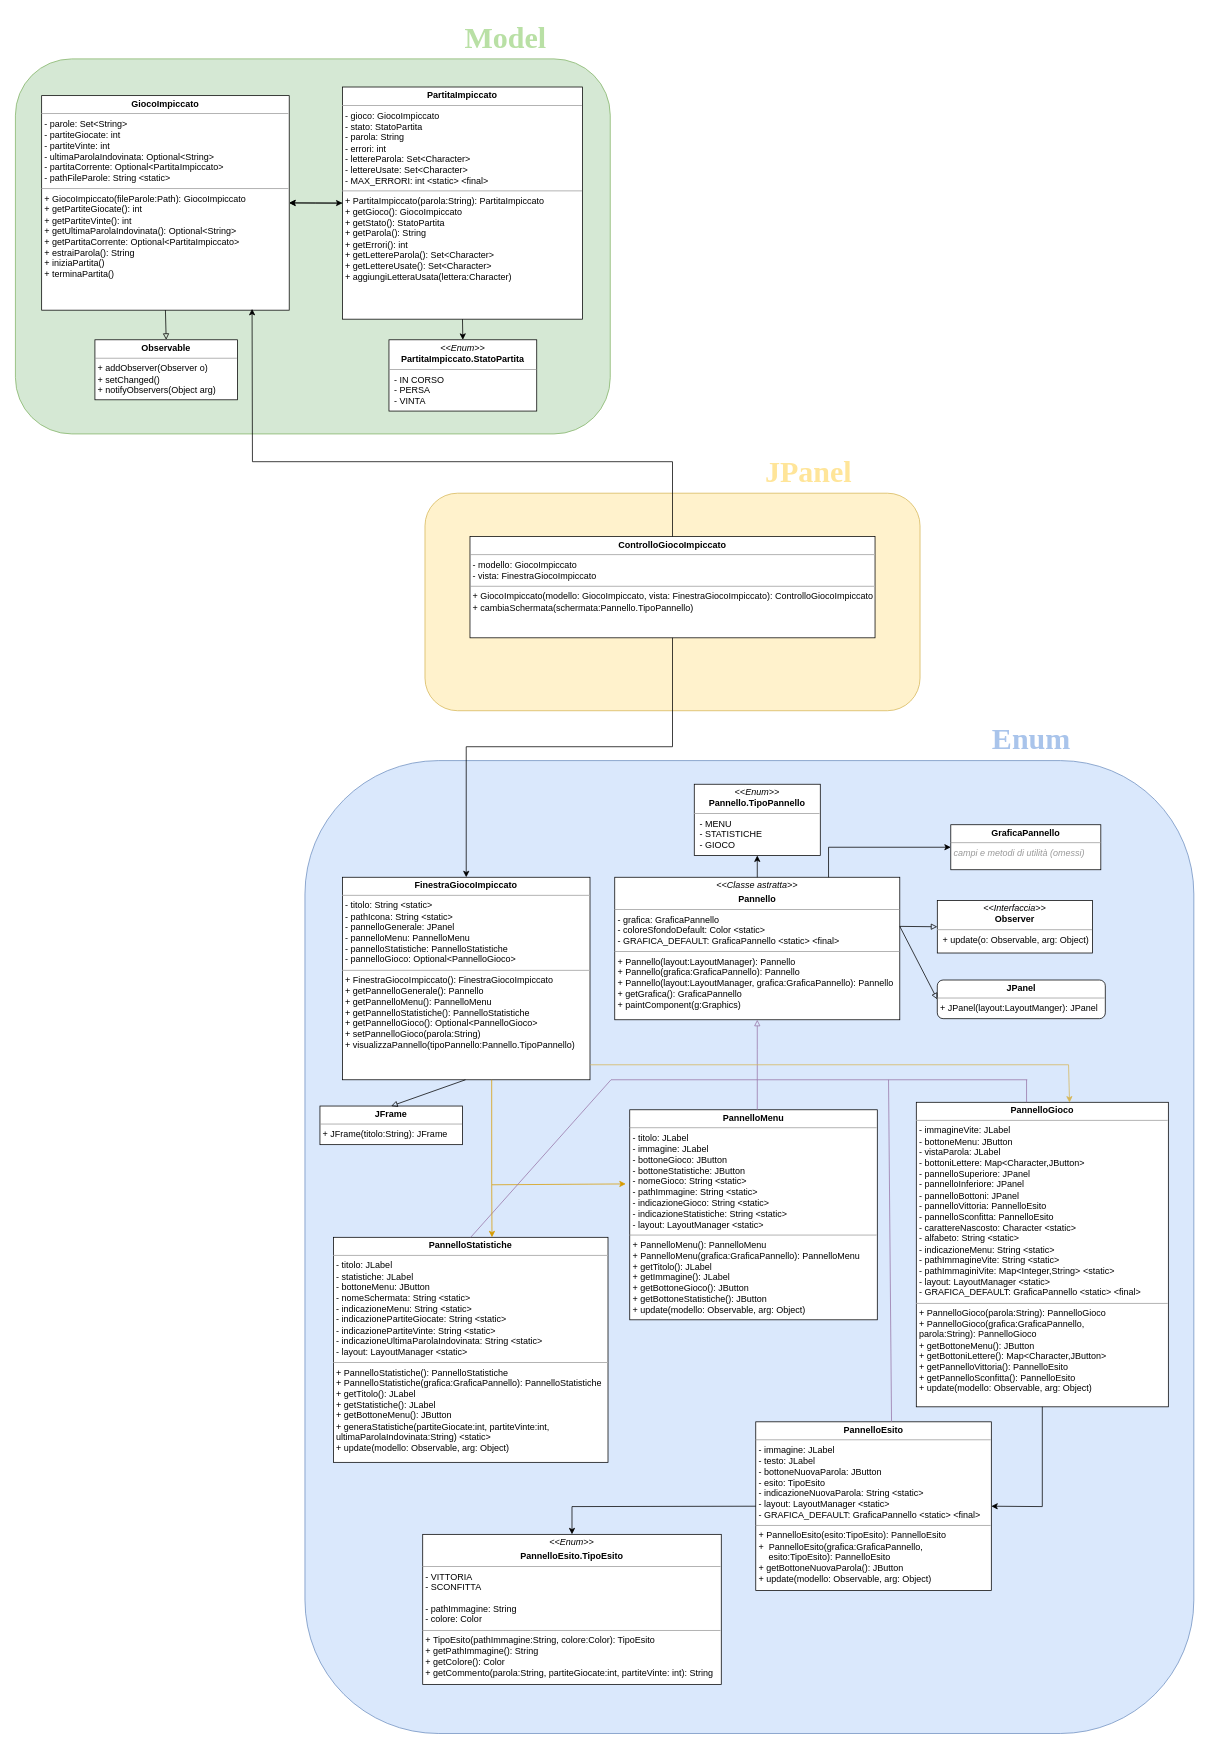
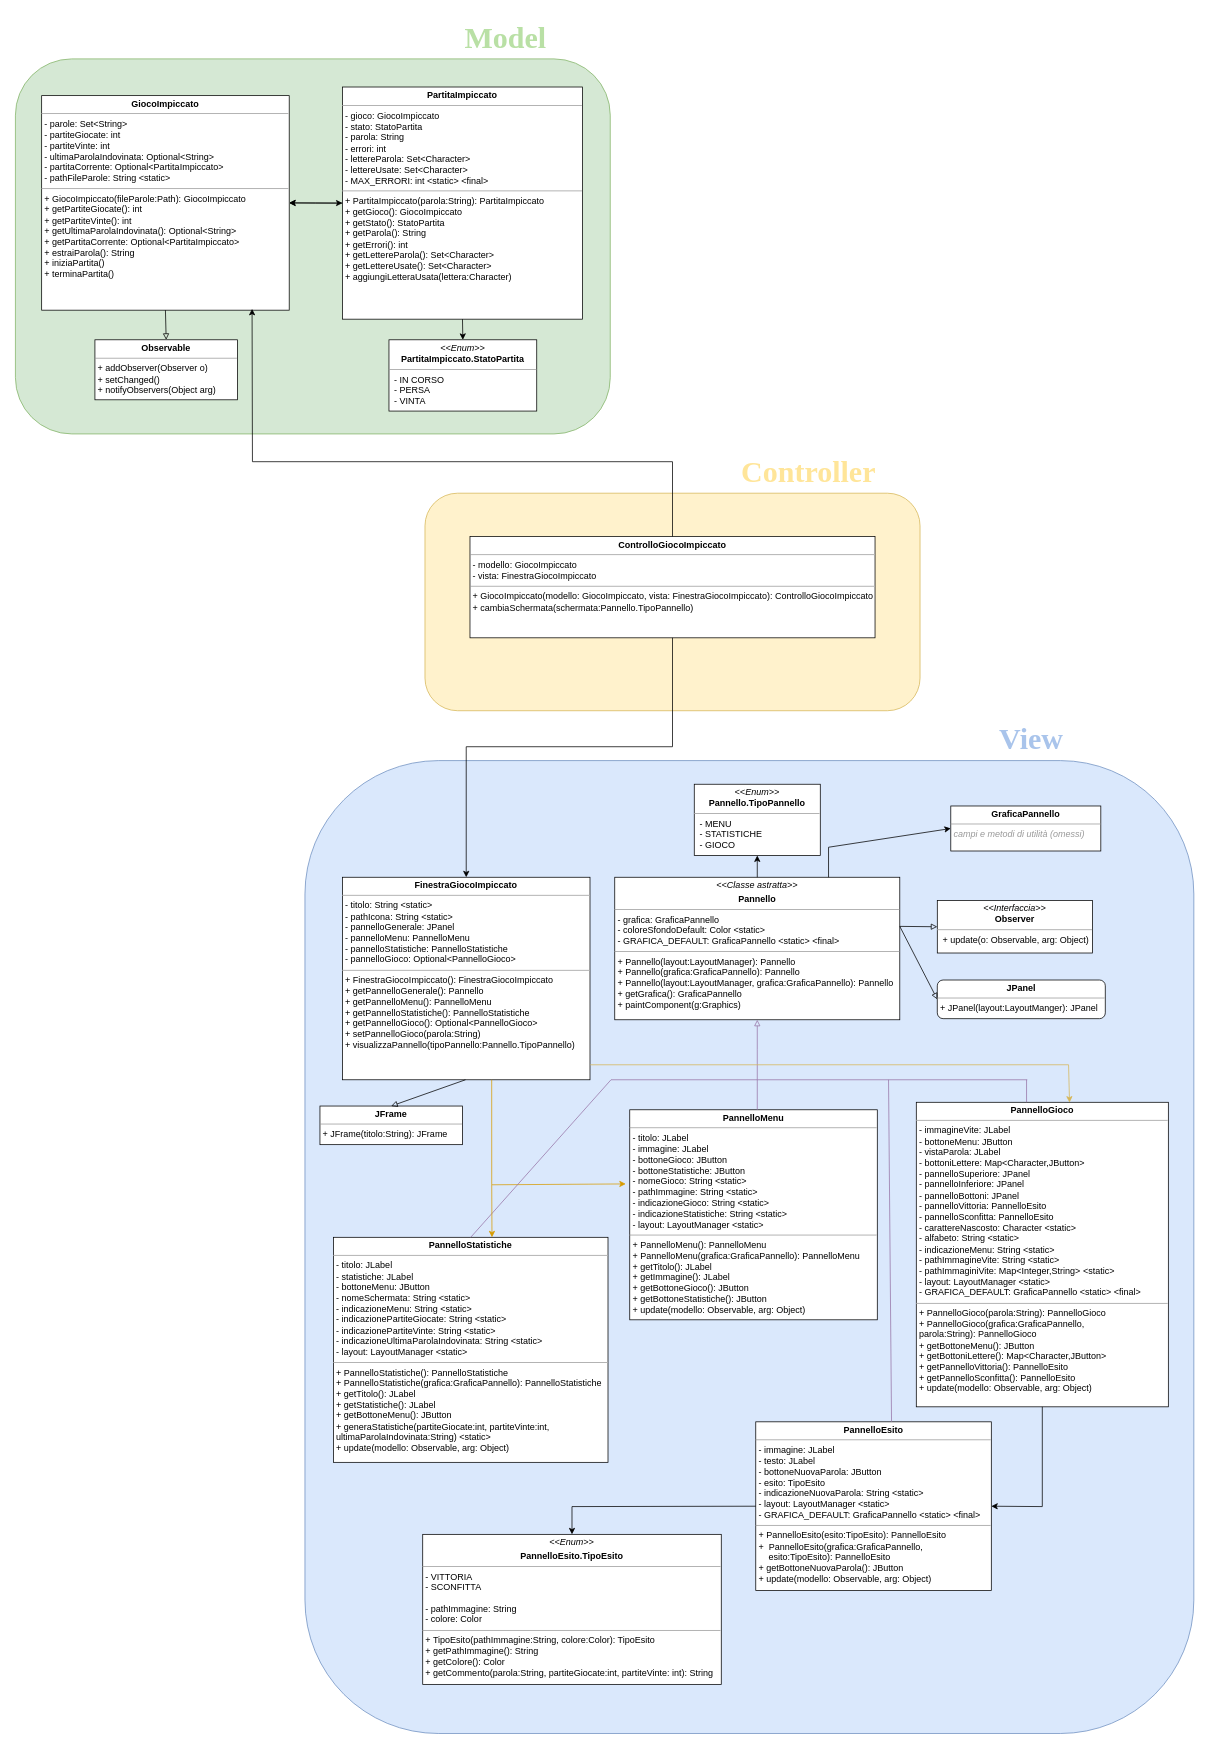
node "JPanel": label "JPanel" -> "Controller"
node "Enum": label "Enum" -> "View"
node "GraficaPannello campi e metodi di utilità (omessi)": moved (1026, 847) -> (1026, 828)
